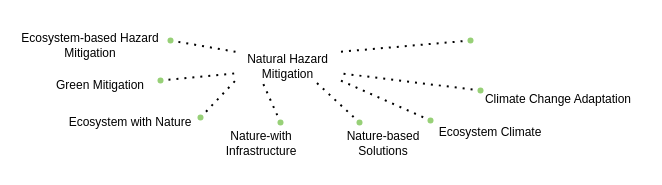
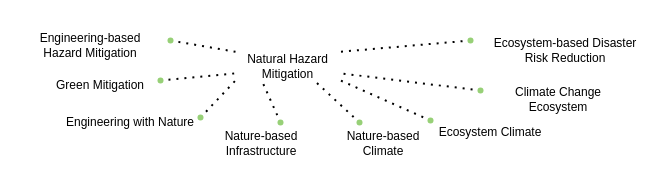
node "Ecosystem-based Hazard Mitigation": label "Ecosystem-based Hazard Mitigation" -> "Engineering-based Hazard Mitigation"
node "Ecosystem-based Disaster Risk Reduction": added
node "Climate Change Adaptation": label "Climate Change Adaptation" -> "Climate Change Ecosystem"
node "Ecosystem with Nature": label "Ecosystem with Nature" -> "Engineering with Nature"
node "Nature-with Infrastructure": label "Nature-with Infrastructure" -> "Nature-based Infrastructure"
node "Nature-based Solutions": label "Nature-based Solutions" -> "Nature-based Climate"
